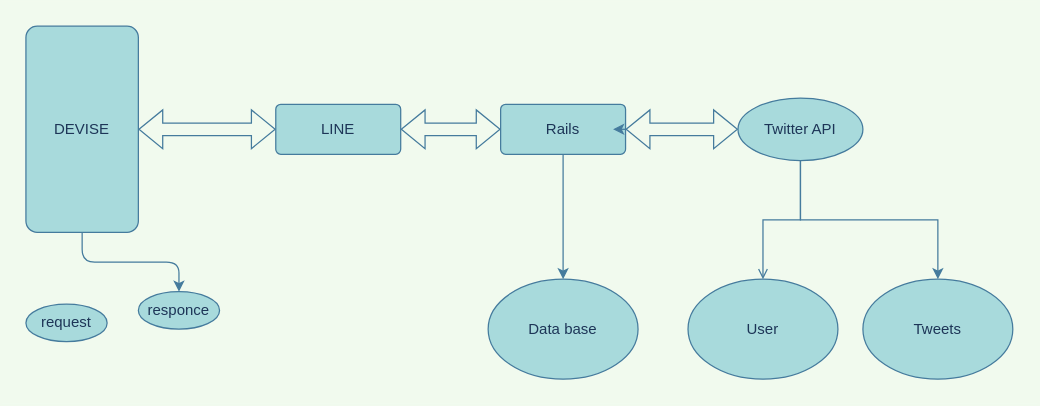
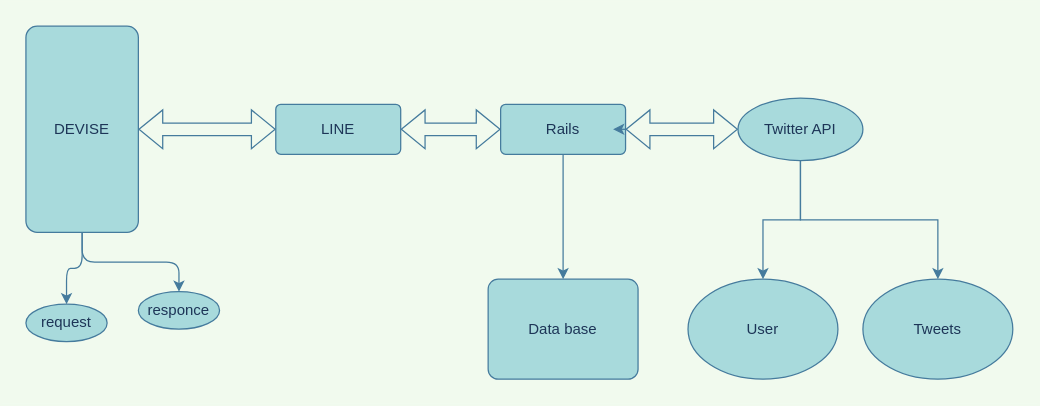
edge "Twitter API" -> "User": arrowhead open -> classic
edge "DEVISE" -> "request": added
node "Data base": shape ellipse -> rounded rectangle
